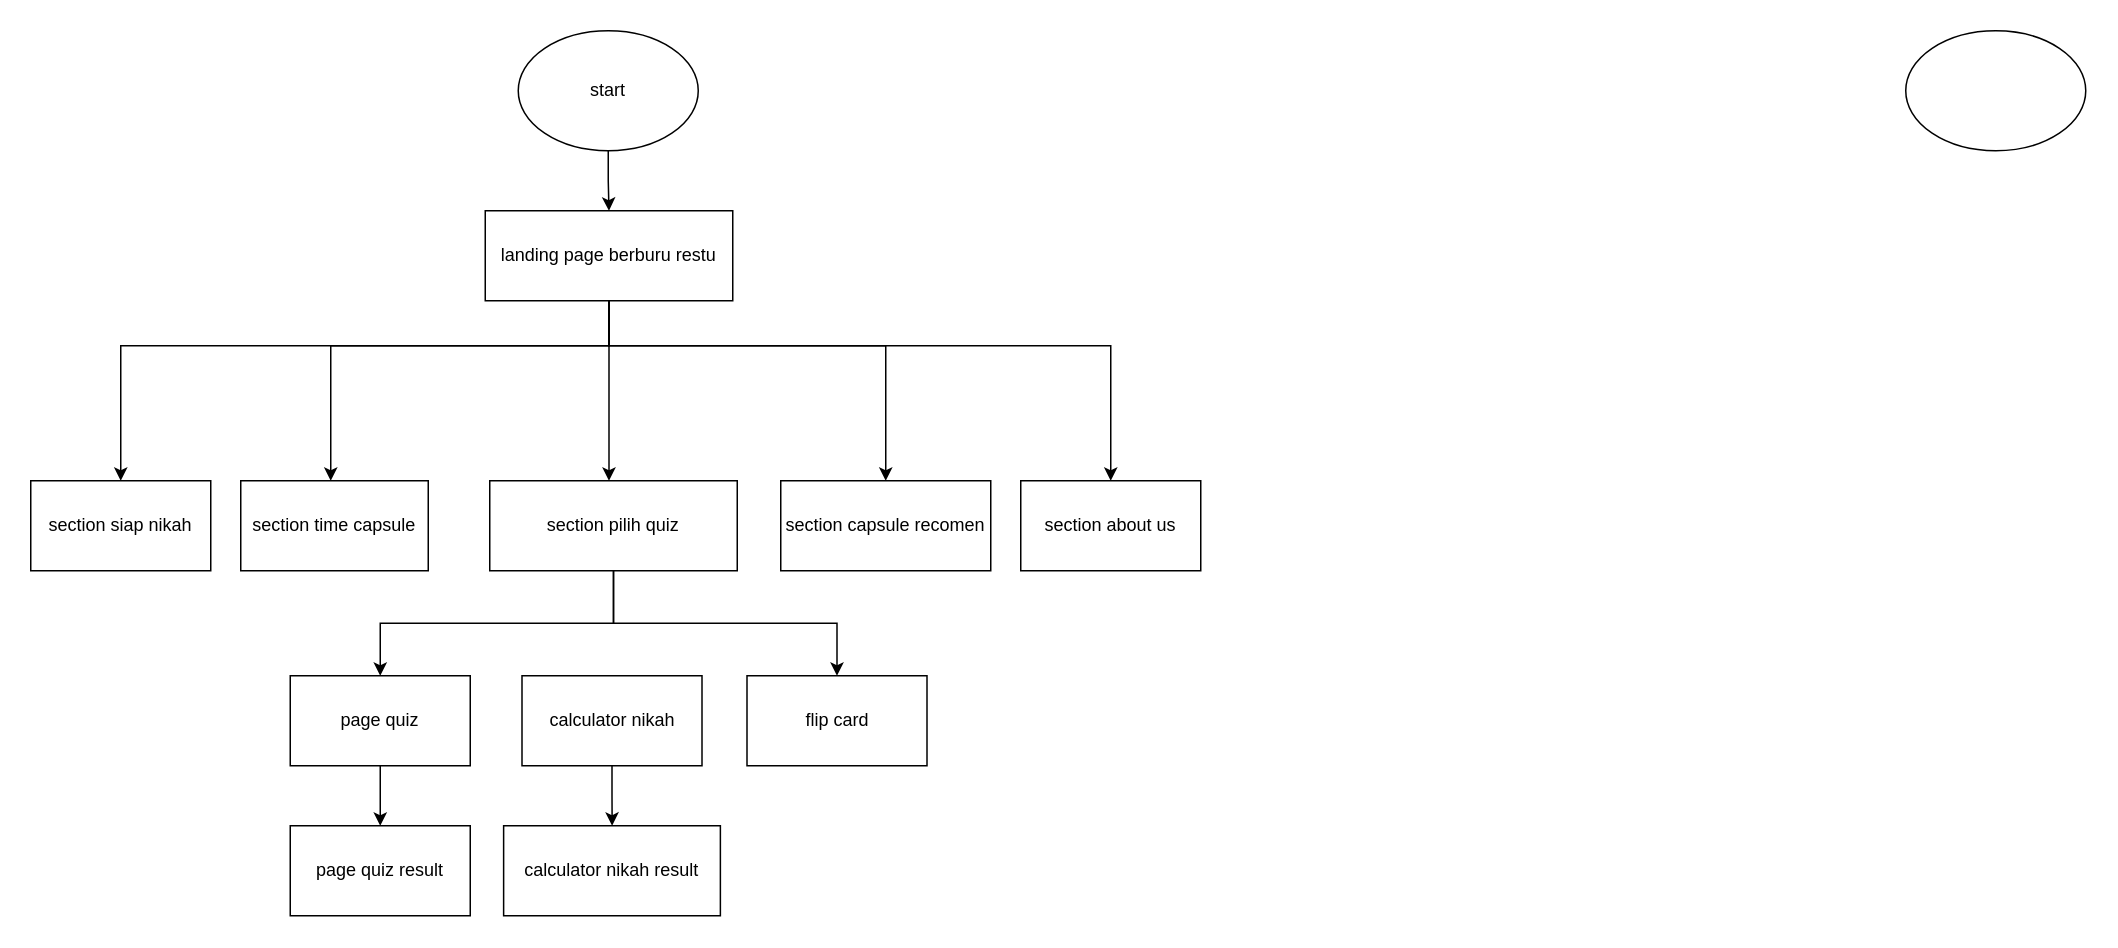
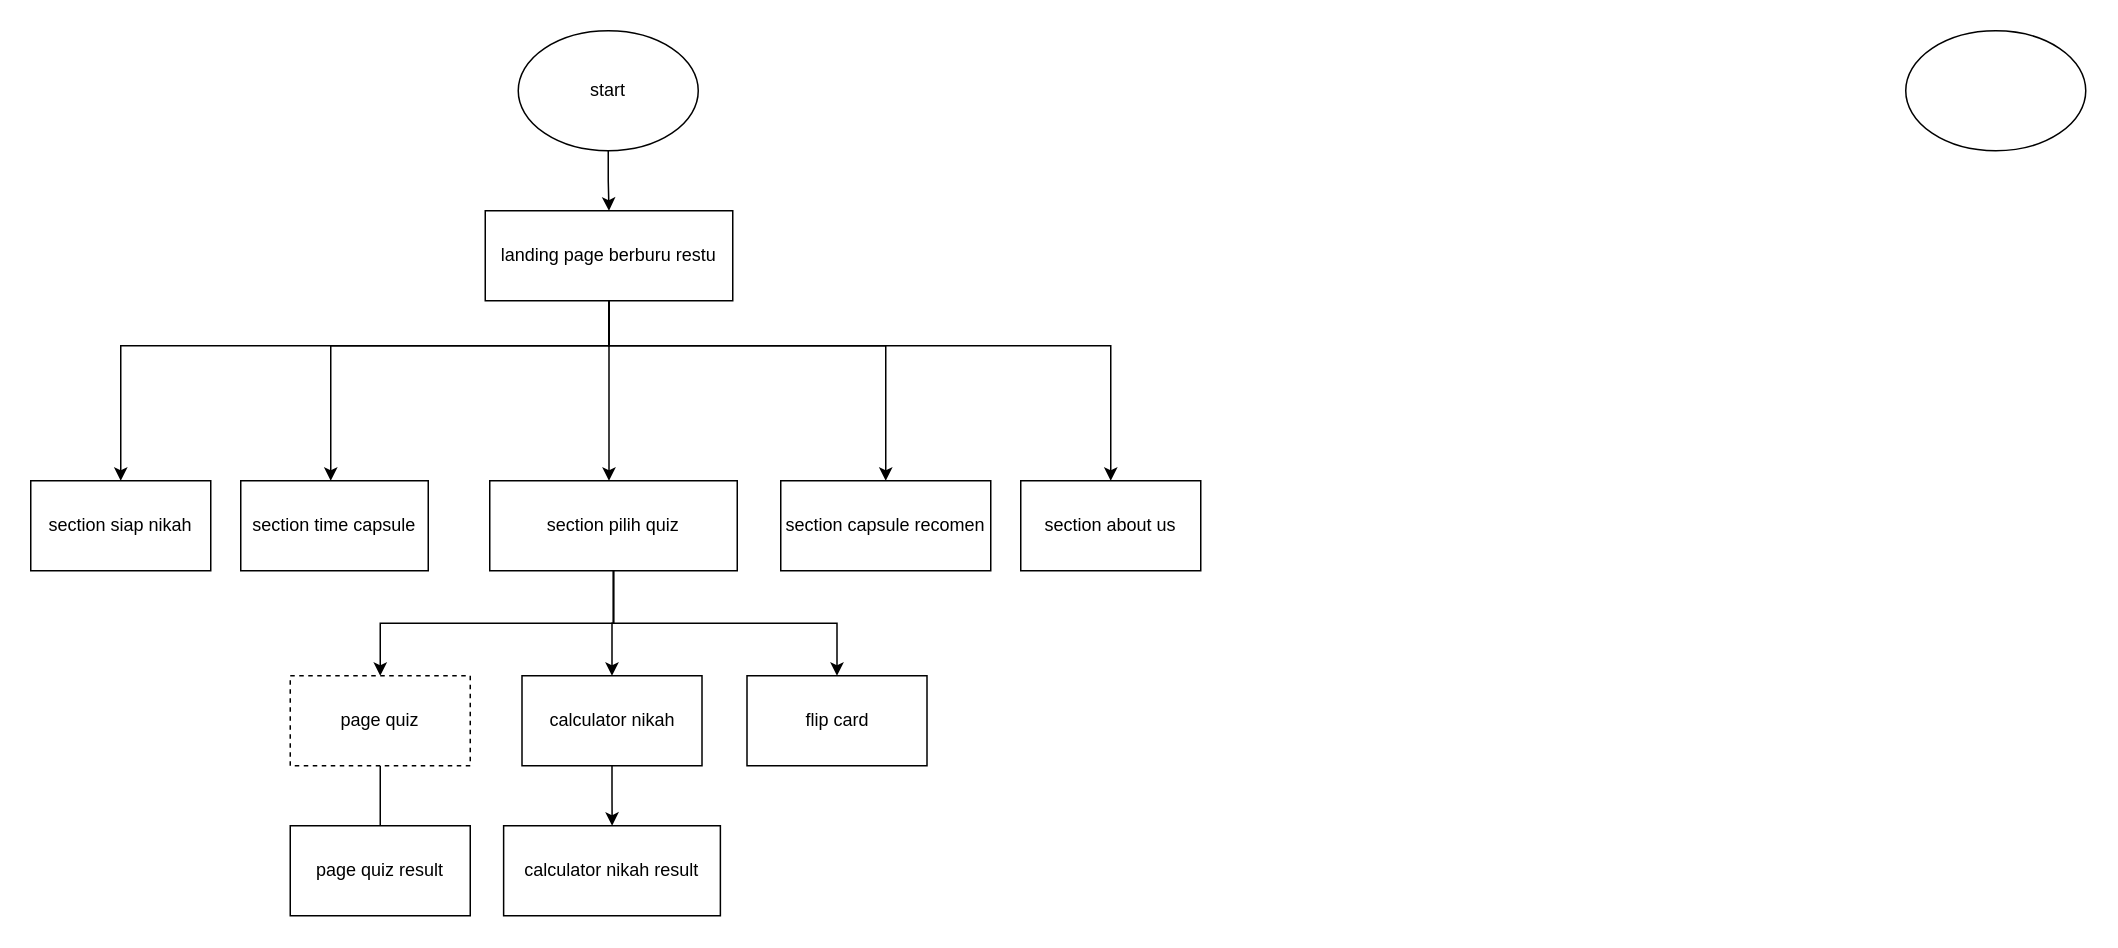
edge "section pilih quiz" -> "calculator nikah": added
node "page quiz": style solid -> dashed
edge "page quiz" -> "page quiz result": arrowhead classic -> none
